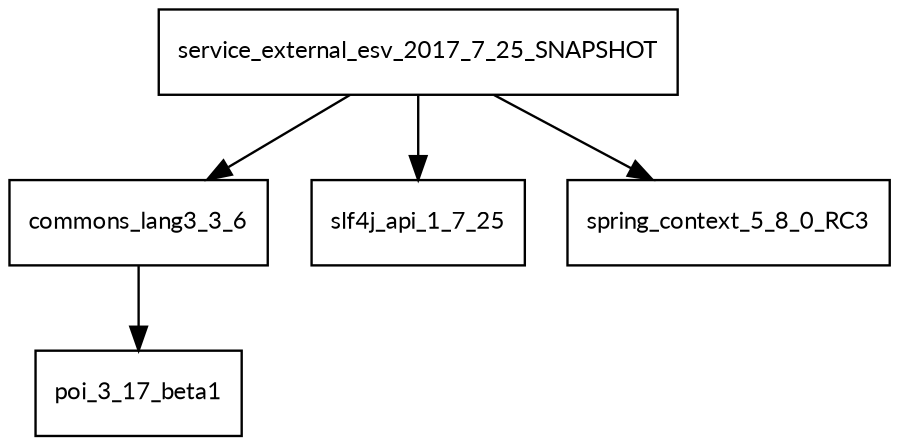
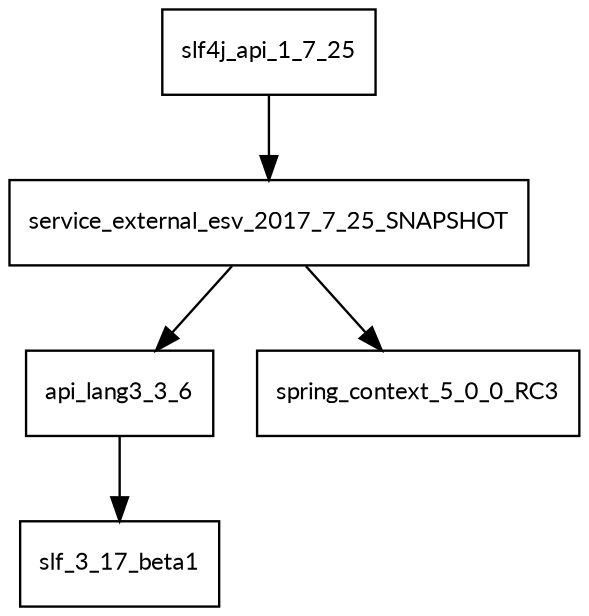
edge "service_external_esv_2017_7_25_SNAPSHOT" -> "slf4j_api_1_7_25": reversed
node "commons_lang3_3_6": label "commons_lang3_3_6" -> "api_lang3_3_6"
node "spring_context_5_8_0_RC3": label "spring_context_5_8_0_RC3" -> "spring_context_5_0_0_RC3"
node "poi_3_17_beta1": label "poi_3_17_beta1" -> "slf_3_17_beta1"
